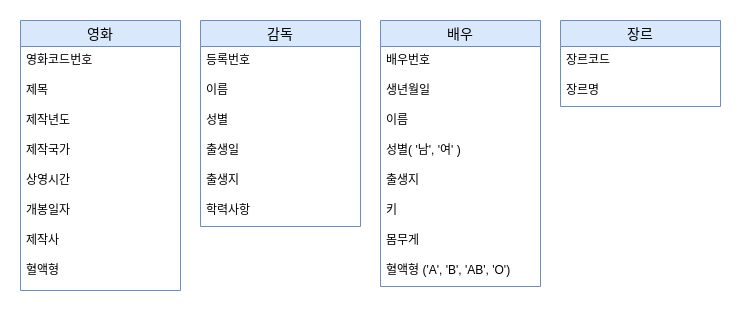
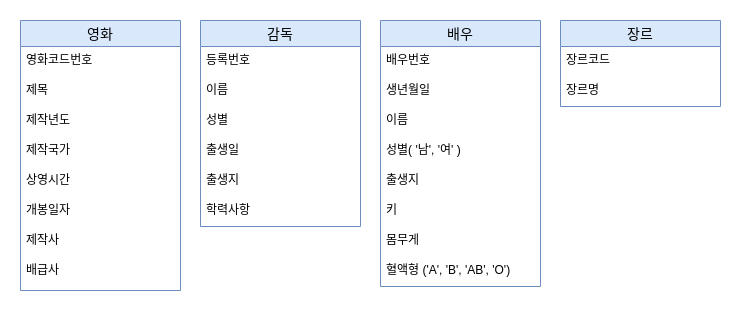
node "혈액형": label "혈액형" -> "배급사"
